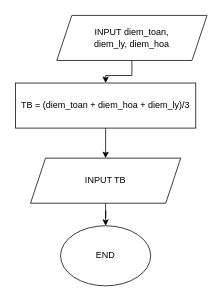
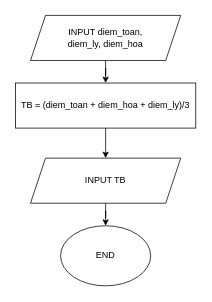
node "INPUT diem_toan, diem_ly, diem_hoa": moved (132, 38) -> (105, 38)
